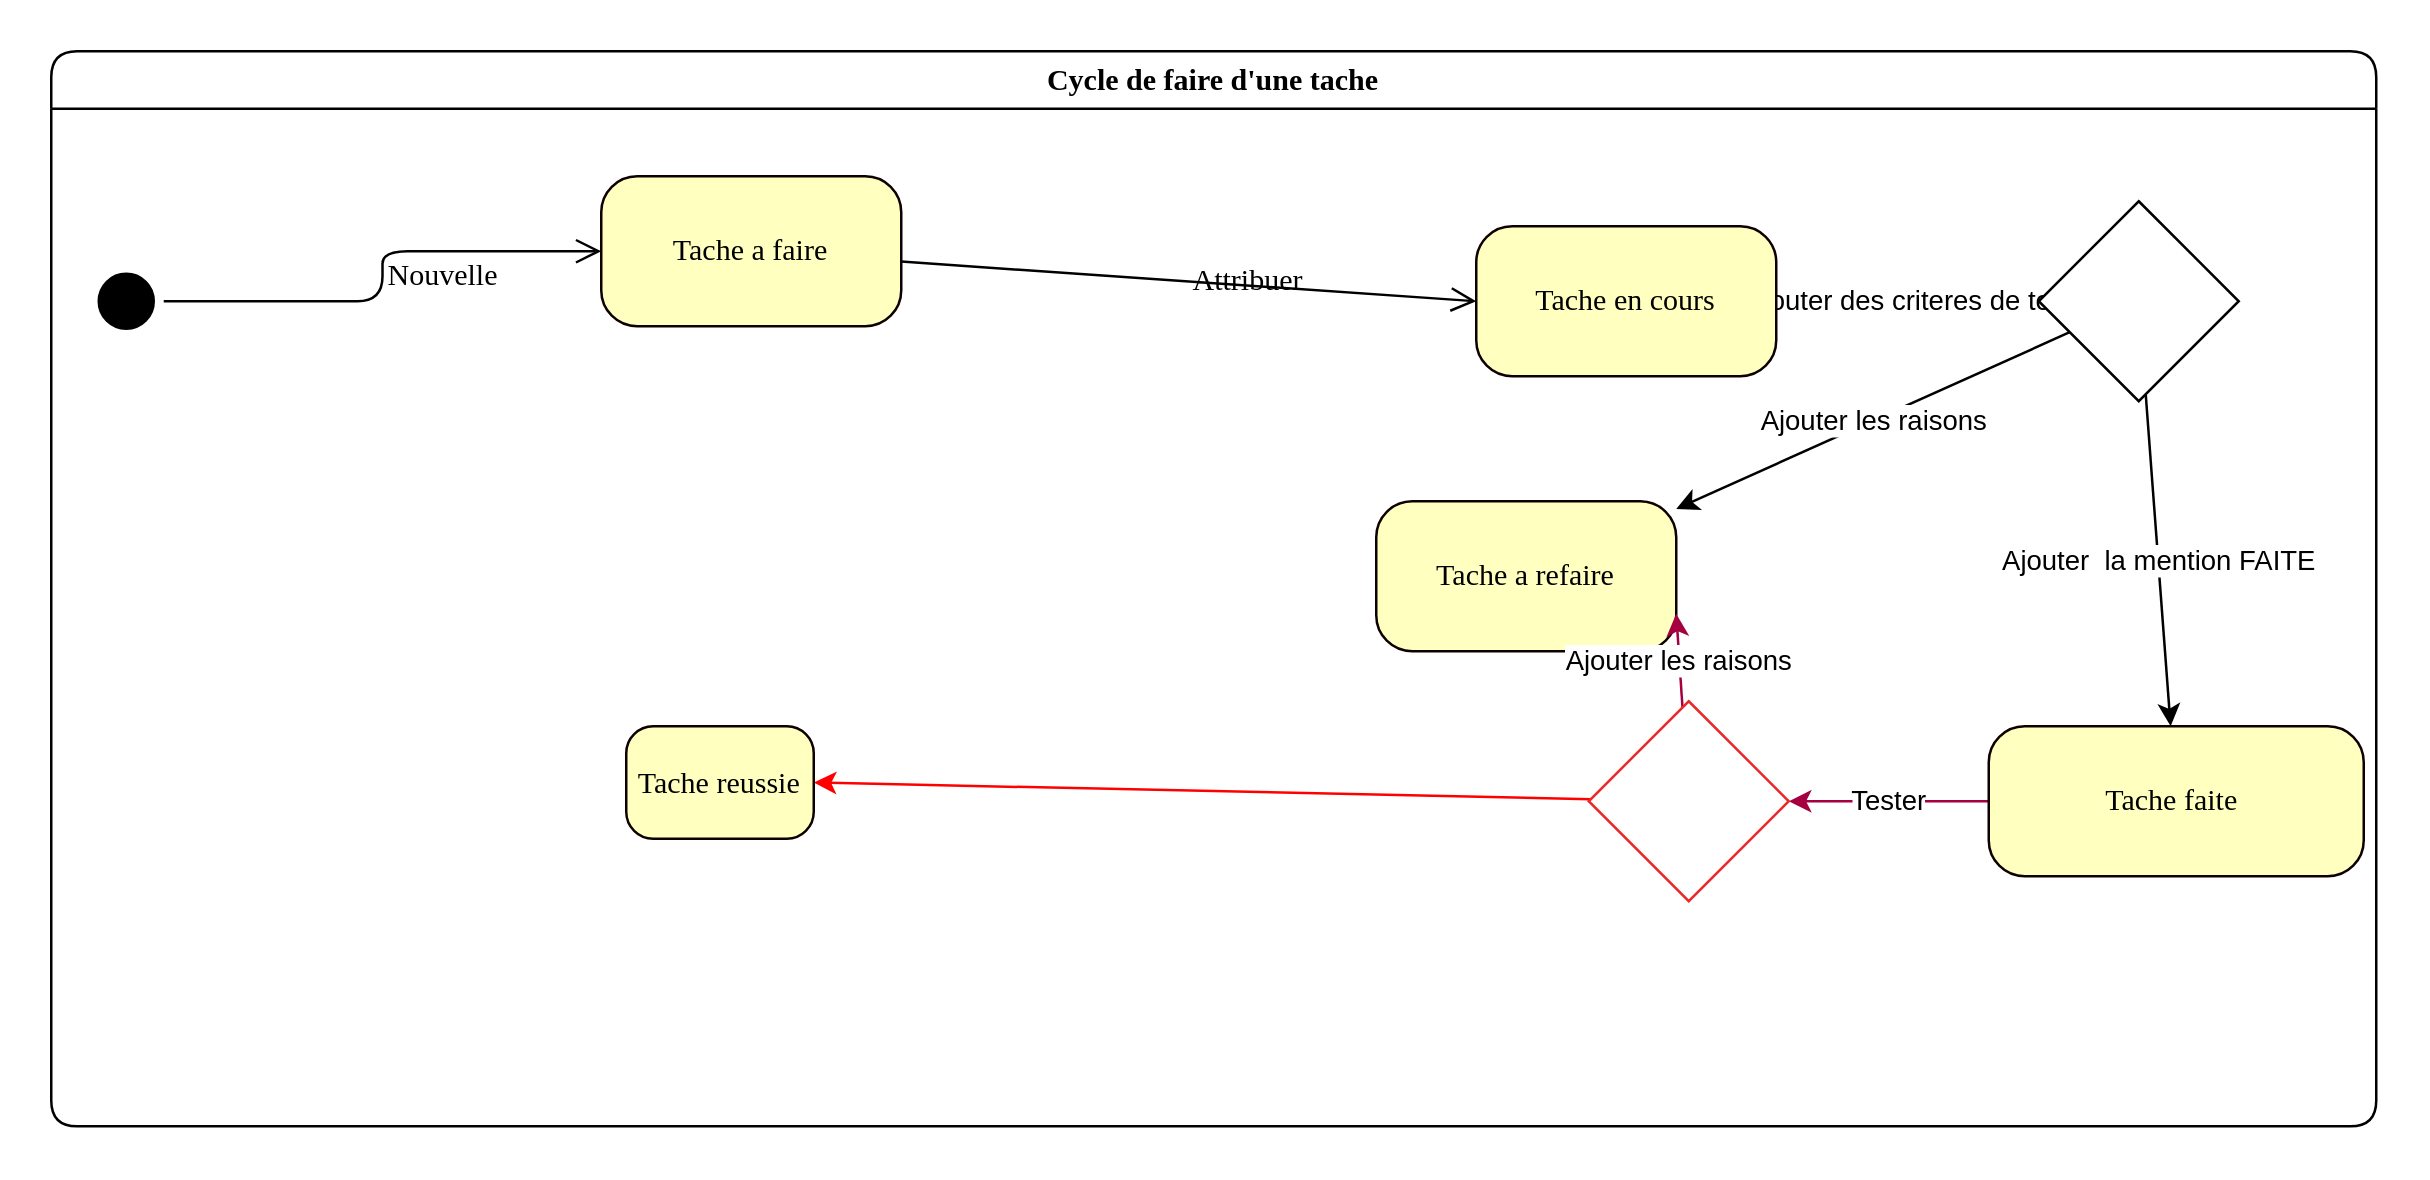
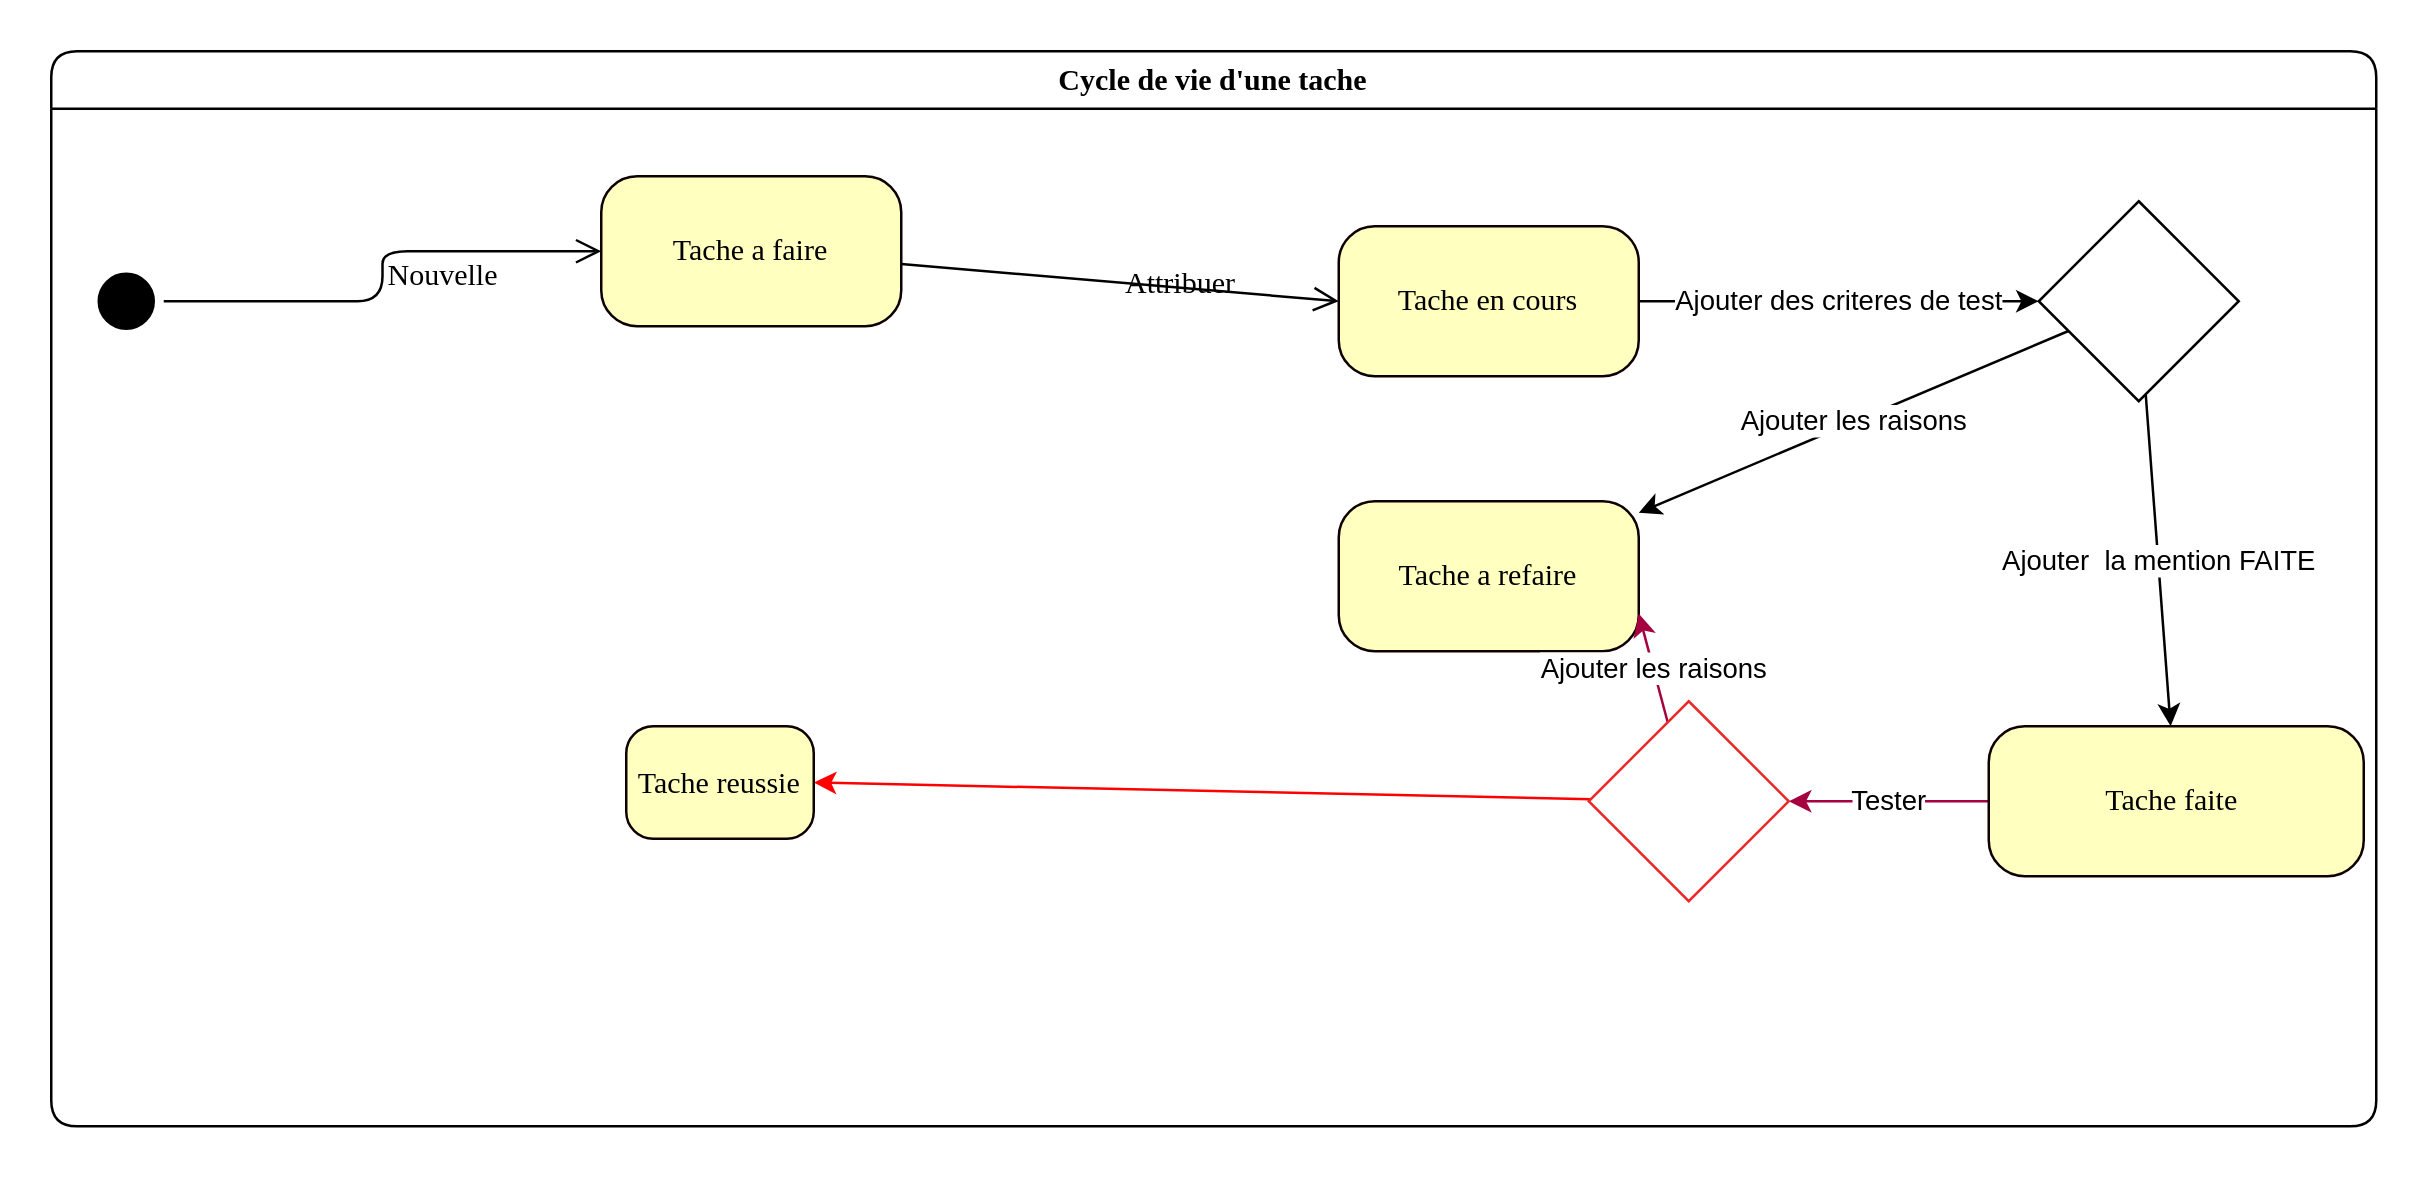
node "Cycle de faire d'une tache": label "Cycle de faire d'une tache" -> "Cycle de vie d'une tache"
node "Tache en cours": moved (1626, 301) -> (1489, 301)
node "Tache a refaire": moved (1526, 576) -> (1489, 576)
